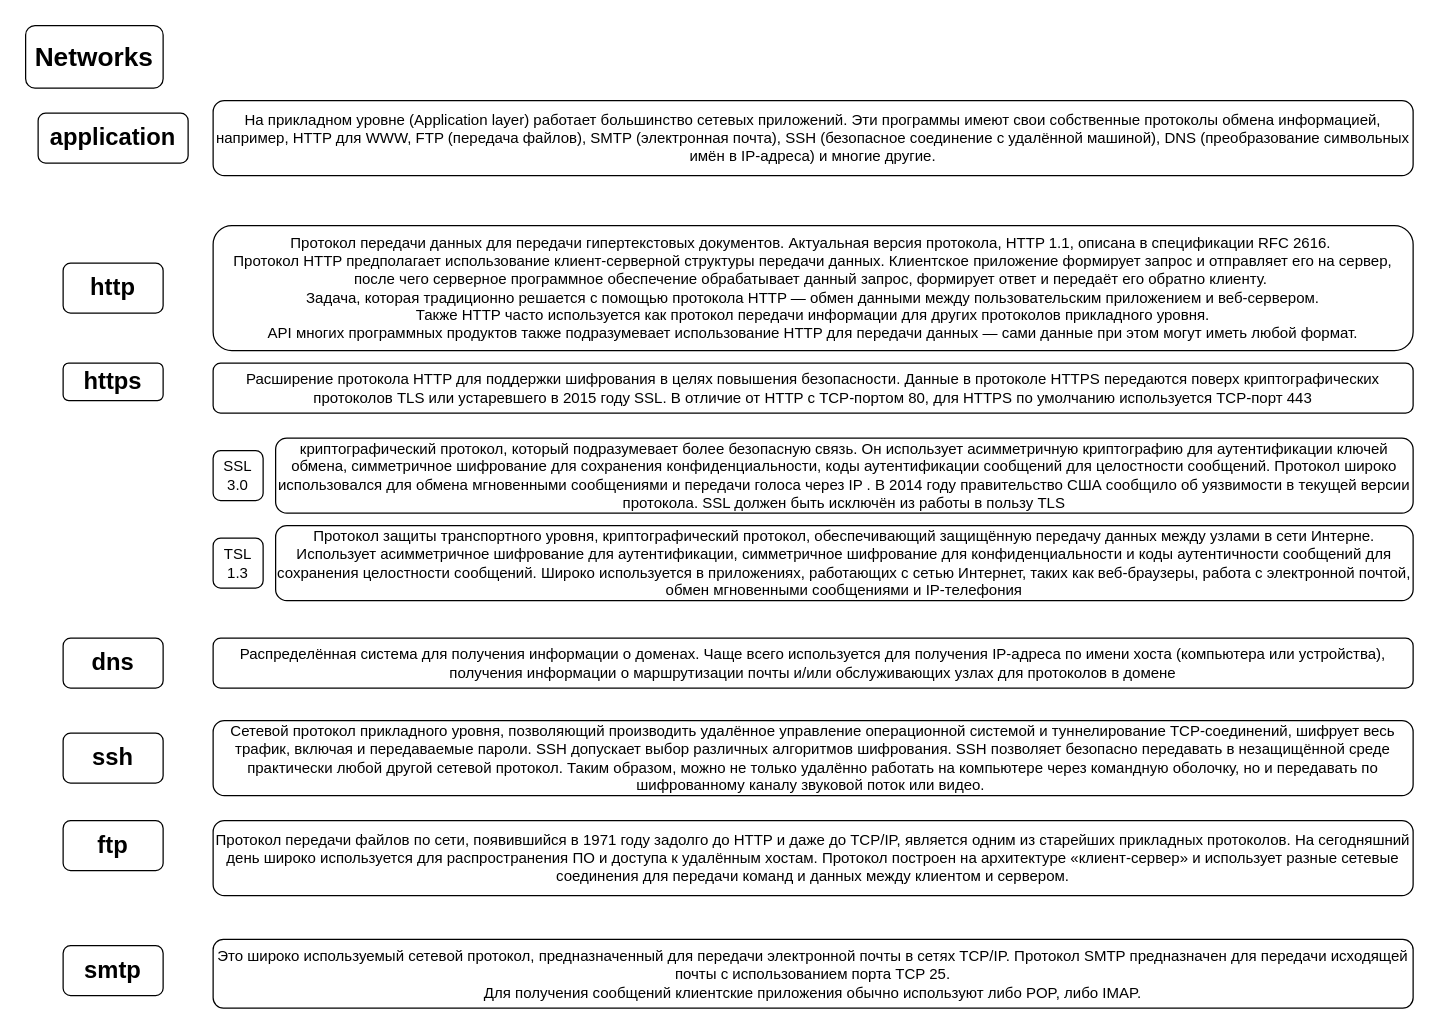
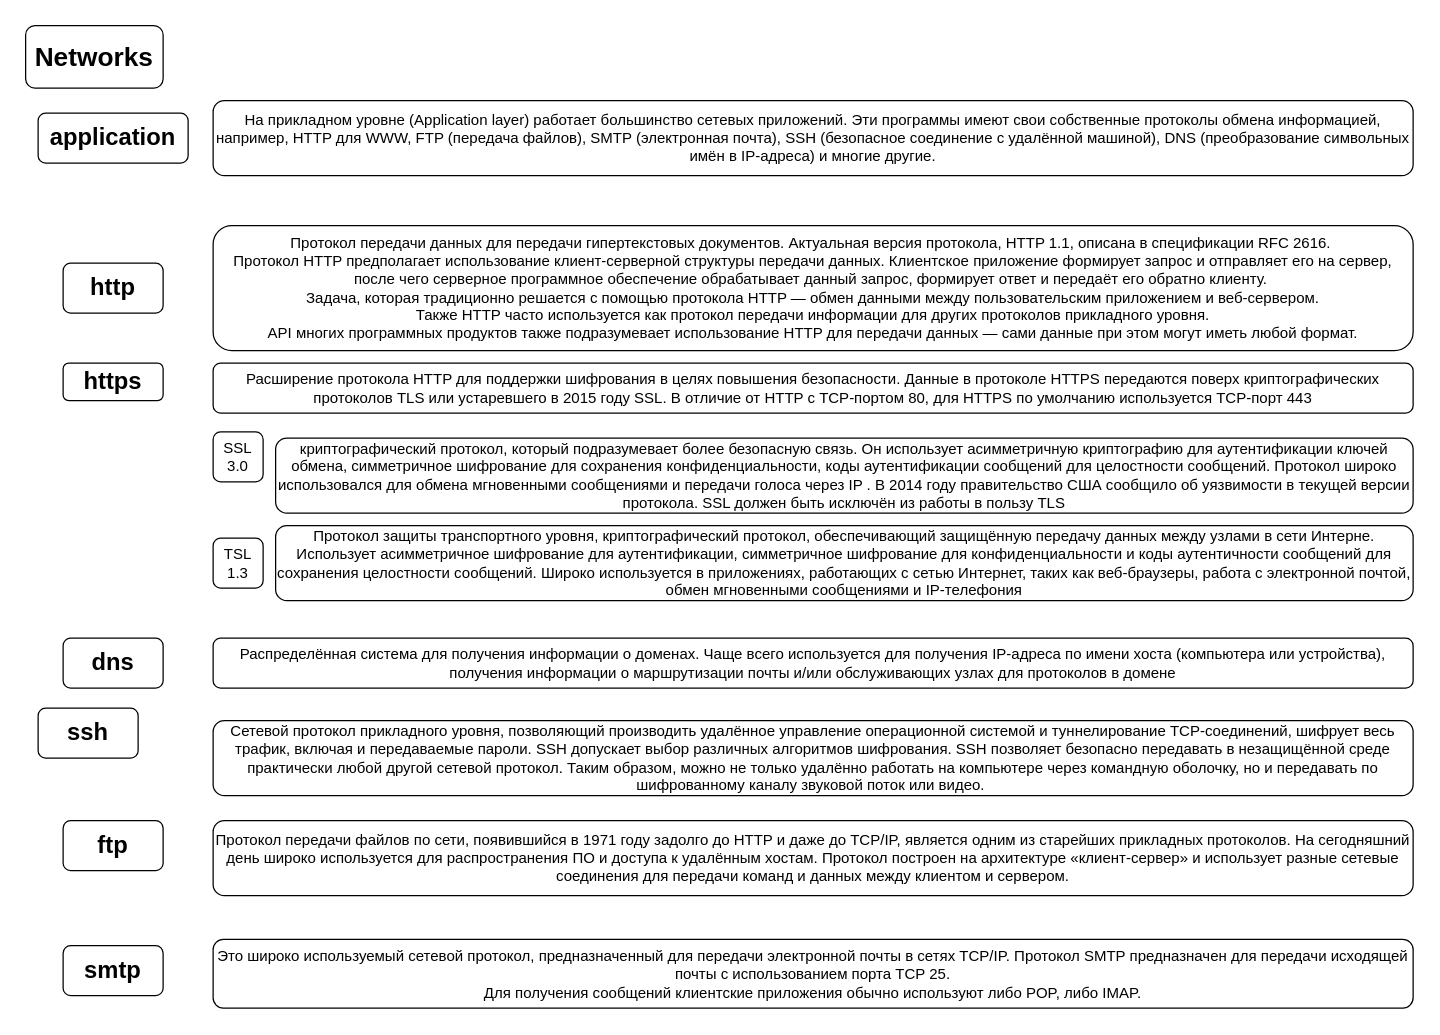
node "SSL 3.0": moved (238, 476) -> (238, 457)
node "ssh": moved (113, 758) -> (88, 733)
